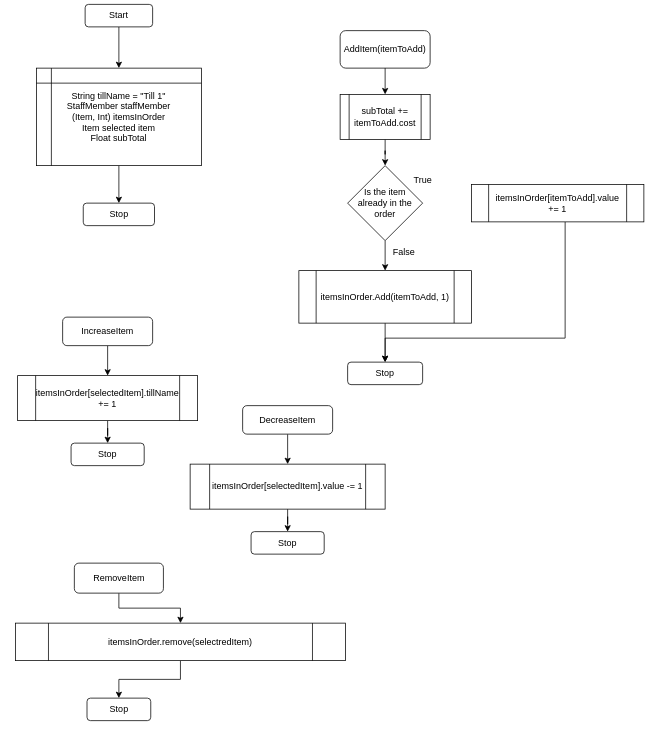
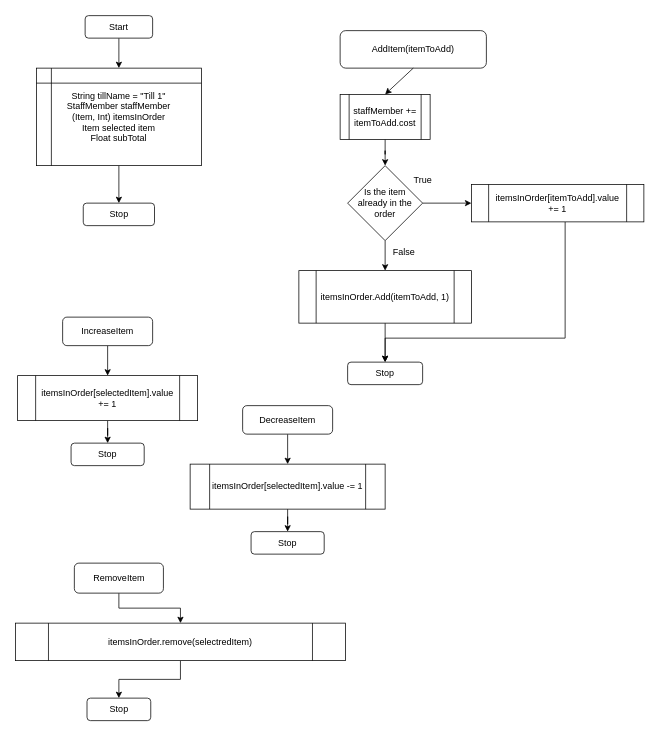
node "Start": moved (119, 15) -> (119, 27)
node "AddItem(itemToAdd)": size 90x38 -> 146x38
node "subTotal += itemToAdd.cost": label "subTotal += itemToAdd.cost" -> "staffMember += itemToAdd.cost"
edge "Is the item already in the order" -> "itemsInOrder[itemToAdd].value += 1": added
node "itemsInOrder[selectedItem].tillName += 1": label "itemsInOrder[selectedItem].tillName += 1" -> "itemsInOrder[selectedItem].value += 1"
